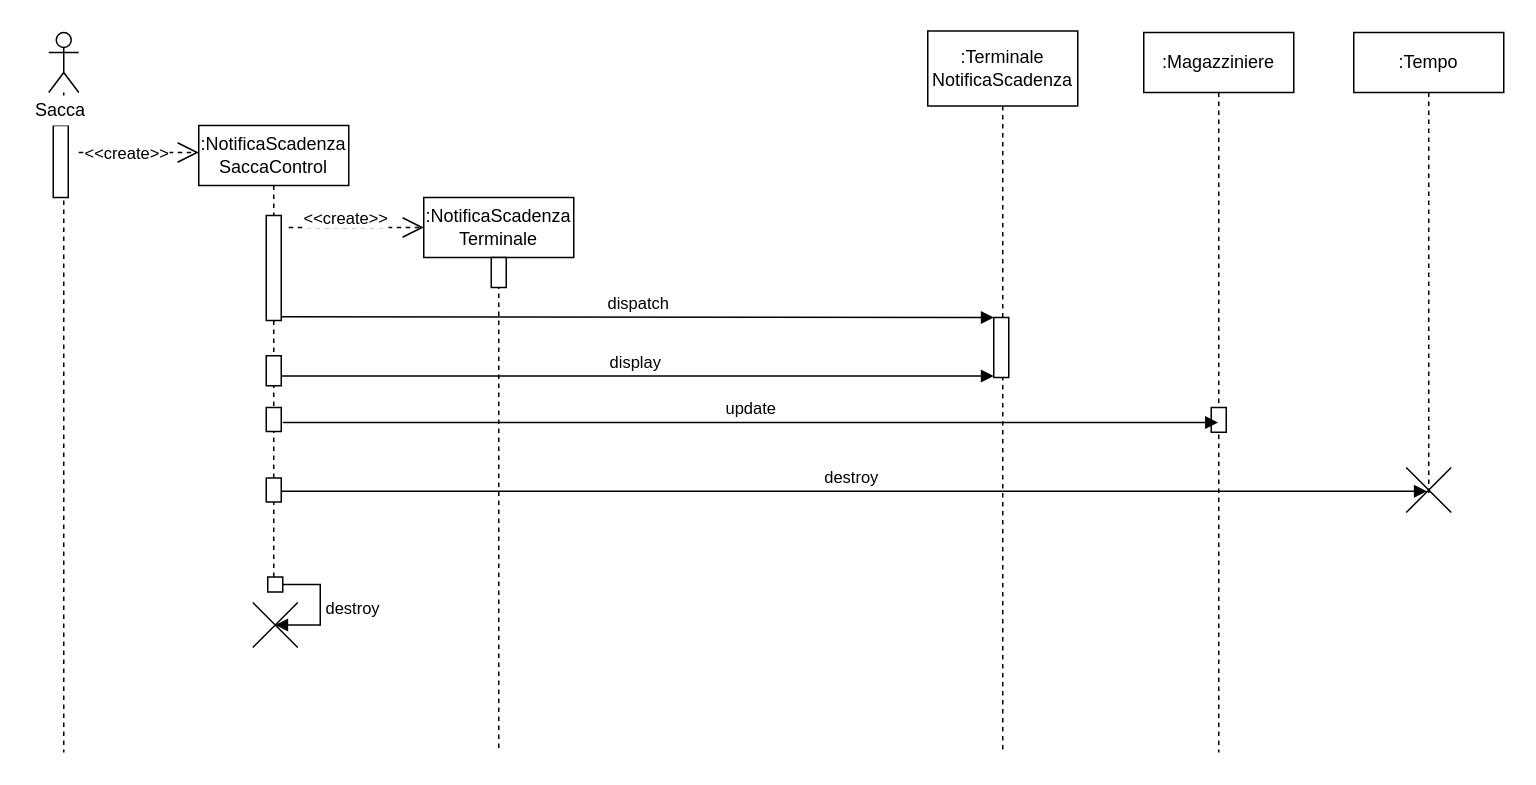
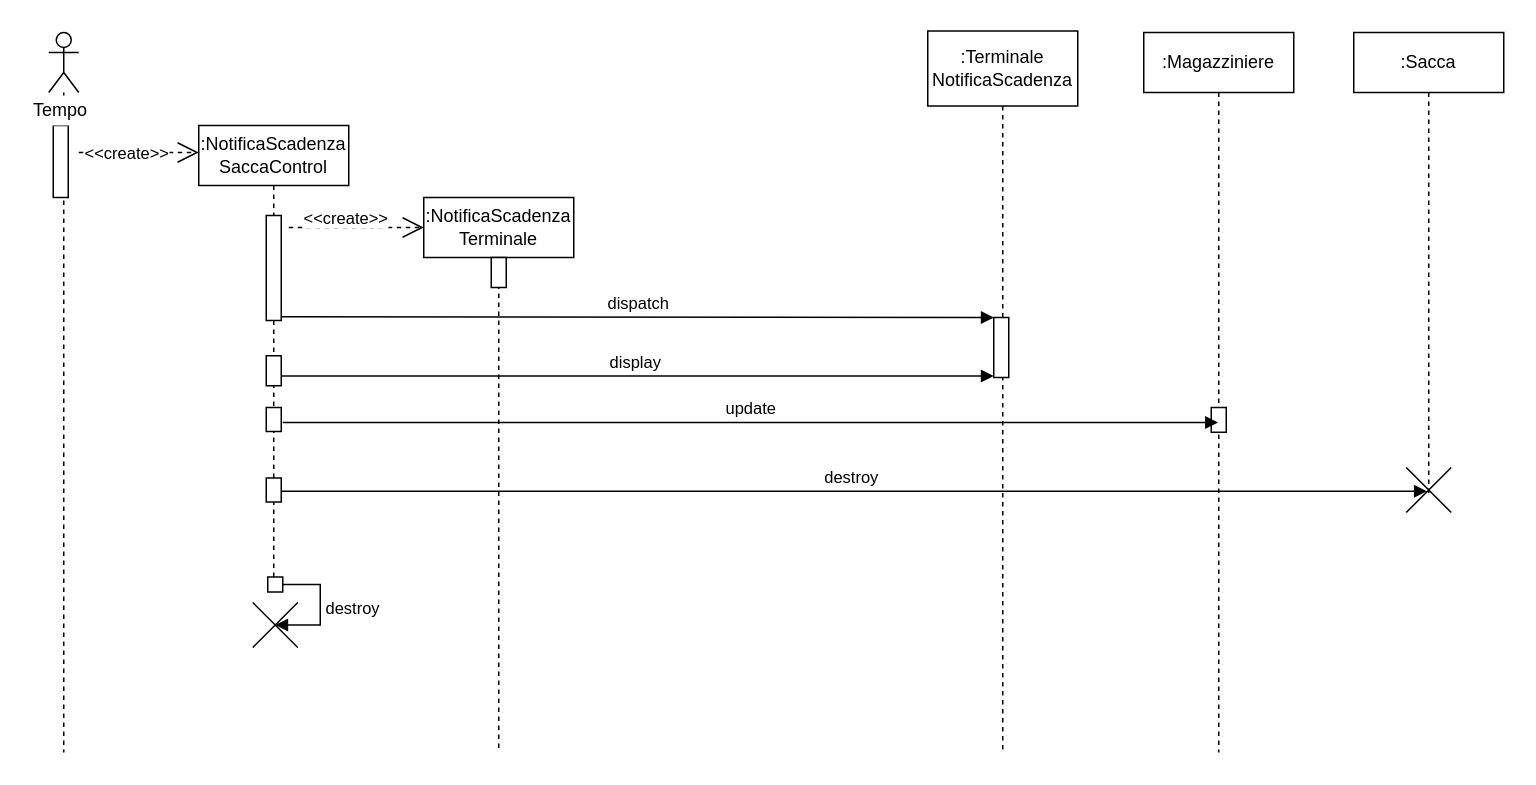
node ":Tempo": label ":Tempo" -> ":Sacca"
node "Sacca": label "Sacca" -> "Tempo"
